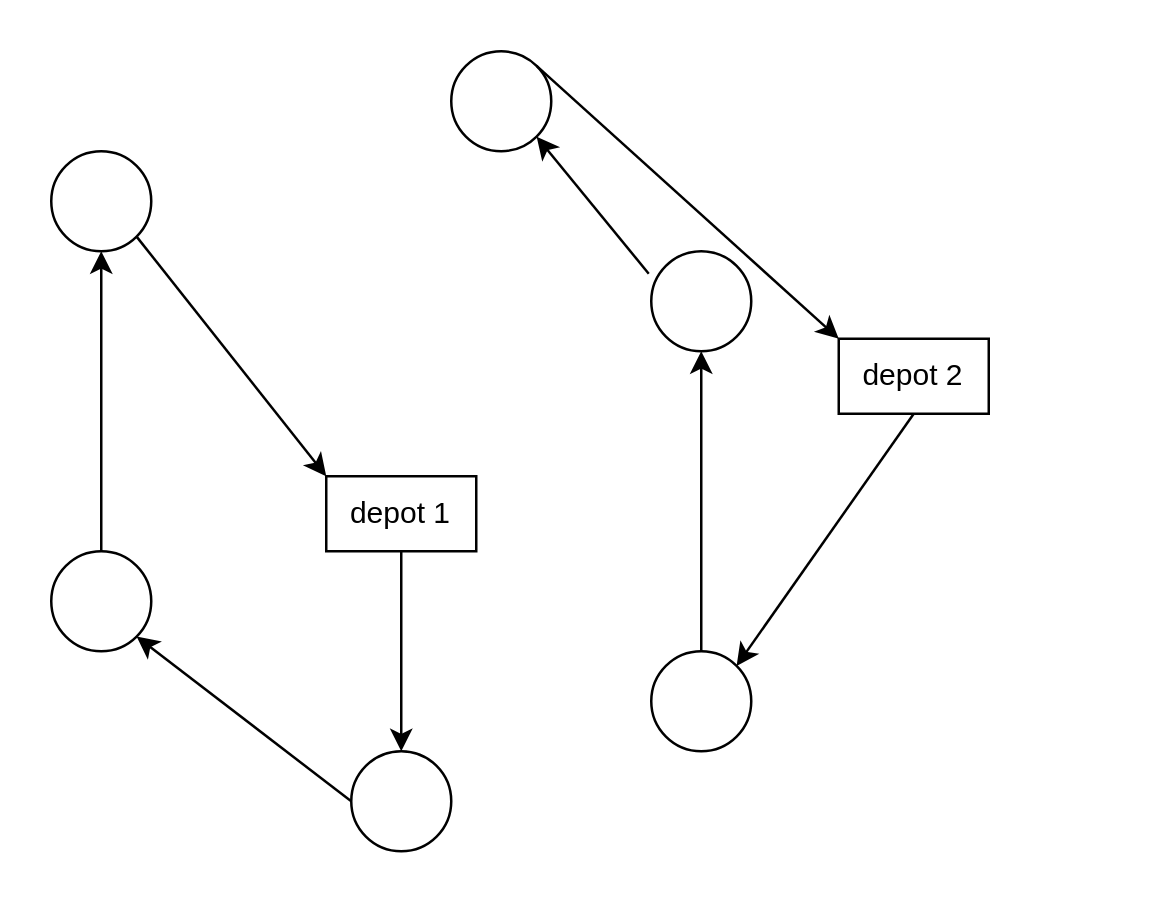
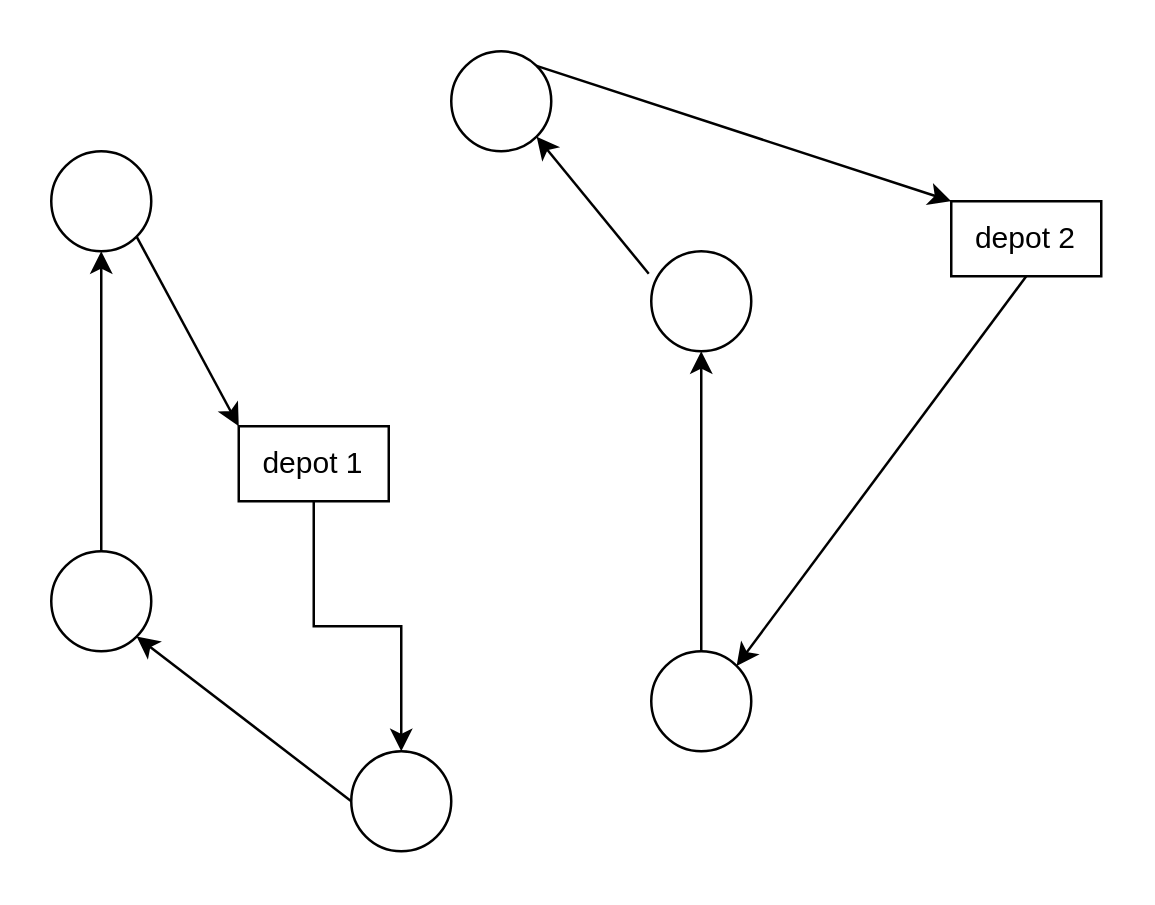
node "depot 2": moved (914, 376) -> (1026, 239)
node "depot 1": moved (401, 514) -> (314, 464)
